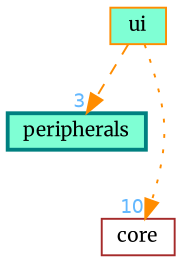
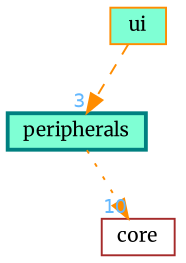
edge "ui" -> "core": now "peripherals" -> "core"
